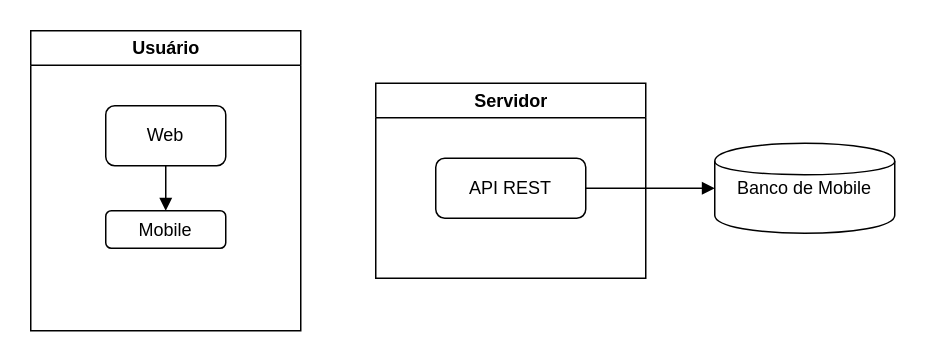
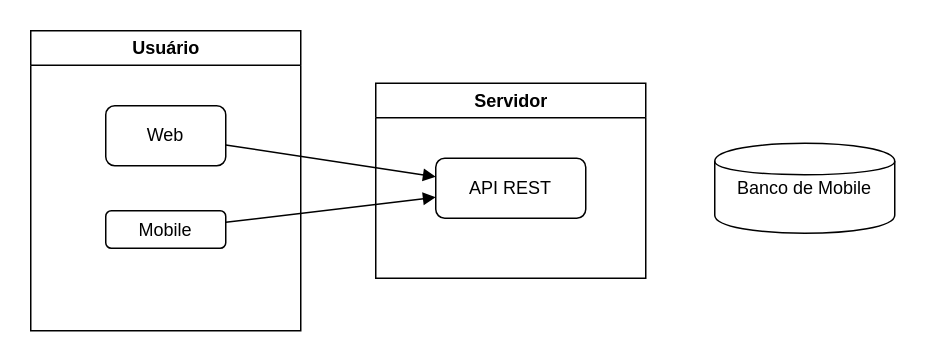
edge "Web" -> "Mobile": now "Web" -> "API REST"
edge "API REST" -> "Banco de Mobile": removed
edge "Mobile" -> "API REST": added
